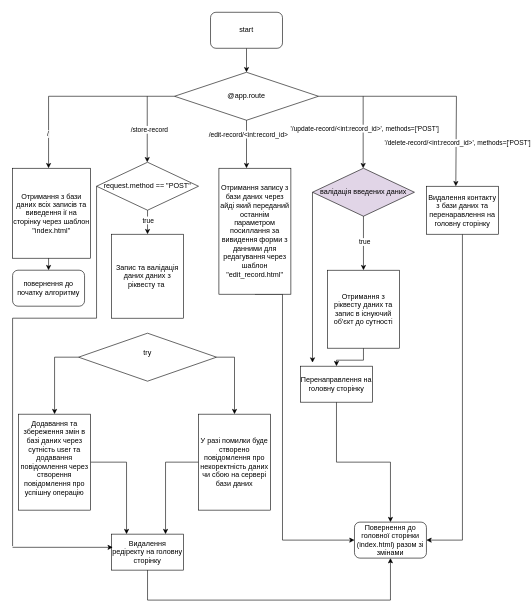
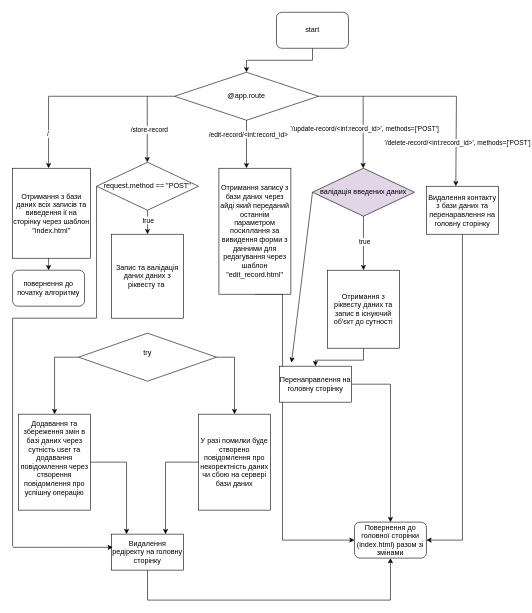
node "start": moved (246, 30) -> (312, 30)
node "Перенаправлення на головну сторінку": moved (336, 384) -> (315, 384)
